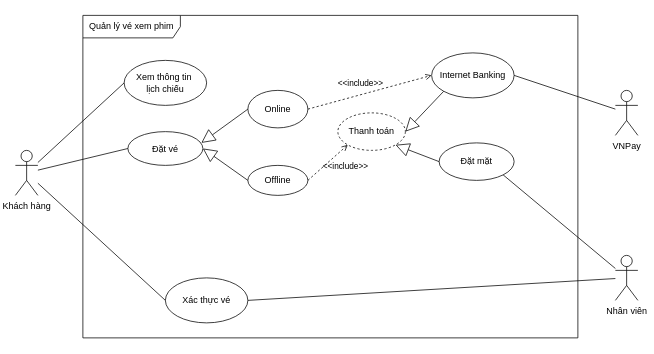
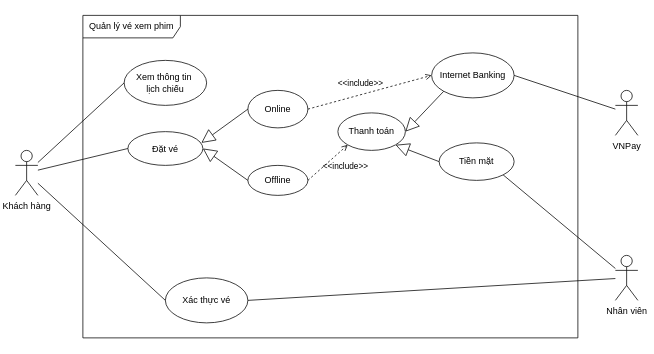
node "Thanh toán": style dashed -> solid
node "Đặt mặt": label "Đặt mặt" -> "Tiền mặt"
